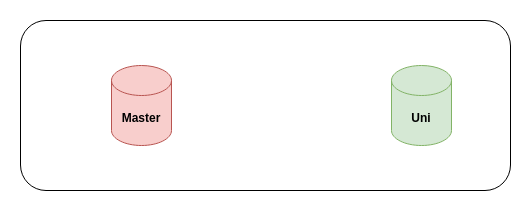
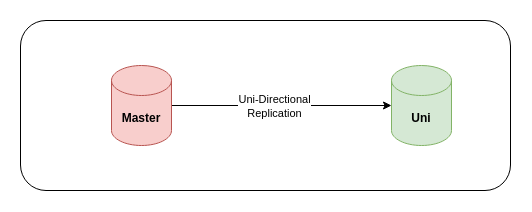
edge "Master" -> "Uni": added, label "Uni-Directional Replication"
